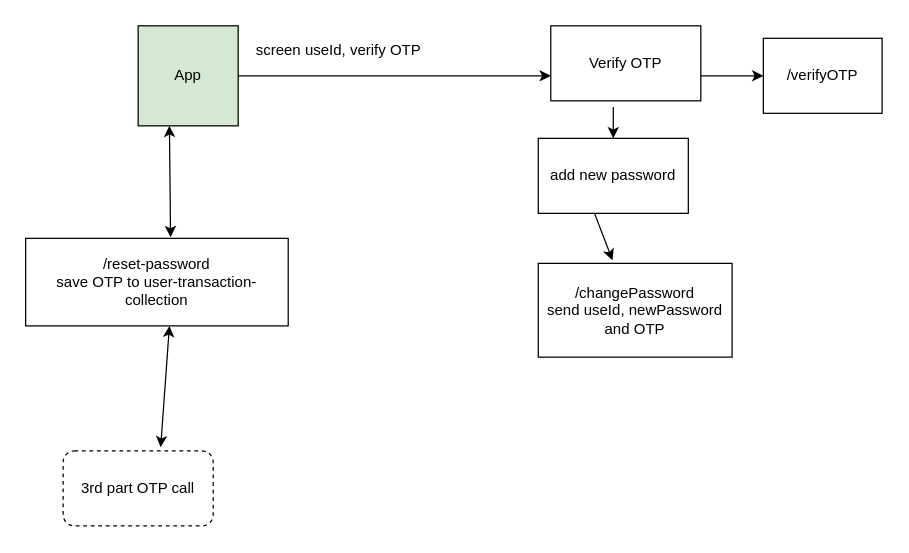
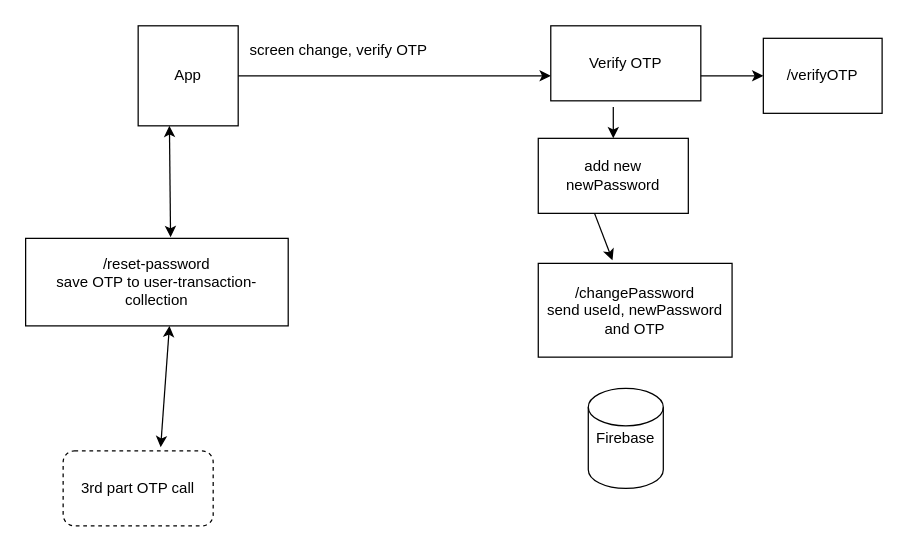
node "screen useId, verify OTP": label "screen useId, verify OTP" -> "screen change, verify OTP"
node "App": fillcolor #d5e8d4 -> #ffffff
node "add new password": label "add new password" -> "add new newPassword"
node "Firebase": added
